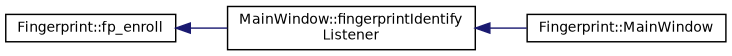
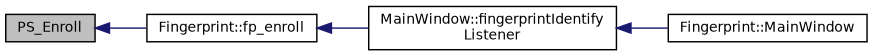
node "PS_Enroll": added
